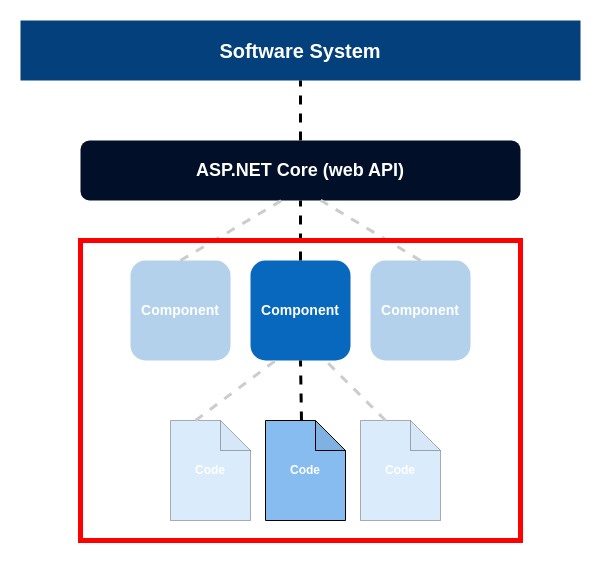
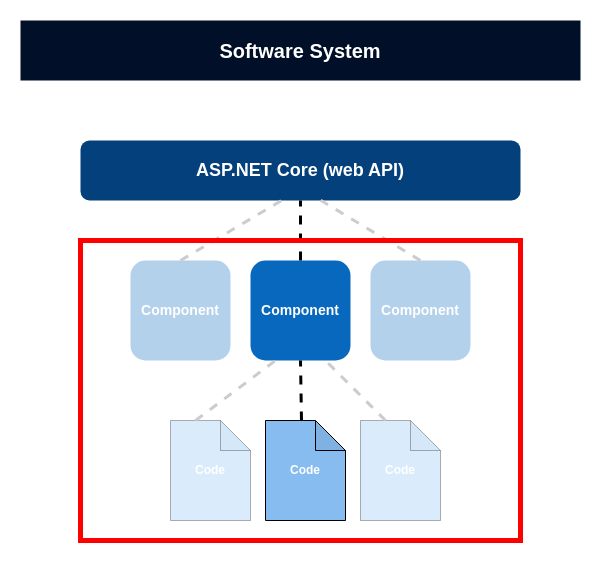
node "Software System": fillcolor #03407c -> #011028
edge "Software System" -- "ASP.NET Core (web API)": removed
node "ASP.NET Core (web API)": fillcolor #011028 -> #03407c
